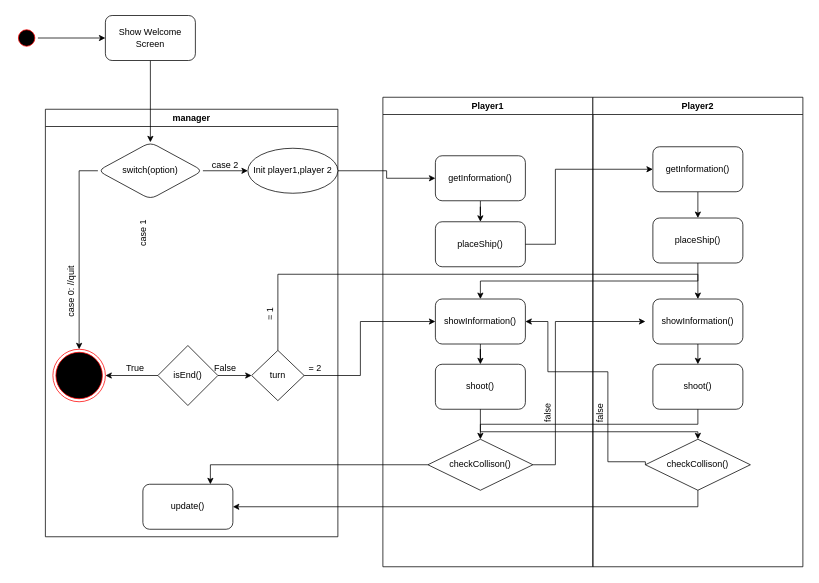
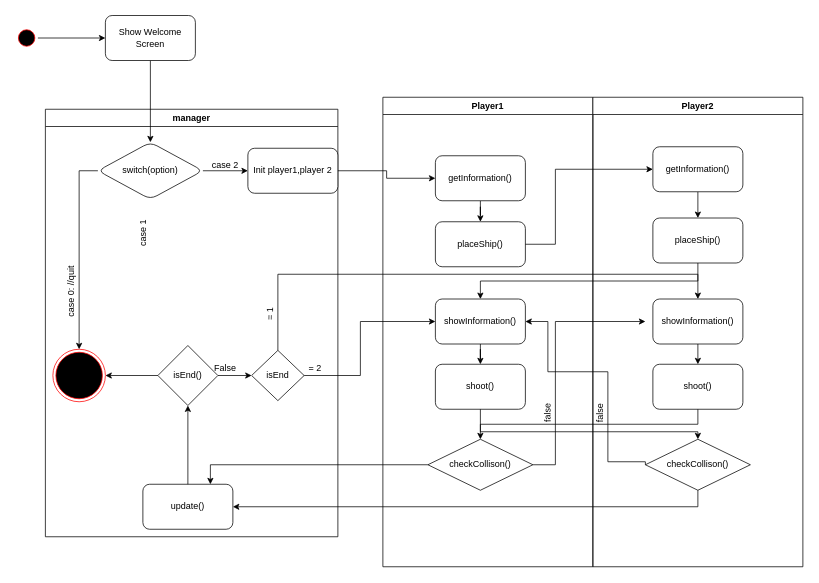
node "Init player1,player 2": shape ellipse -> rounded rectangle
node "True": removed
node "turn": label "turn" -> "isEnd"
edge "update()" -> "isEnd()": added
